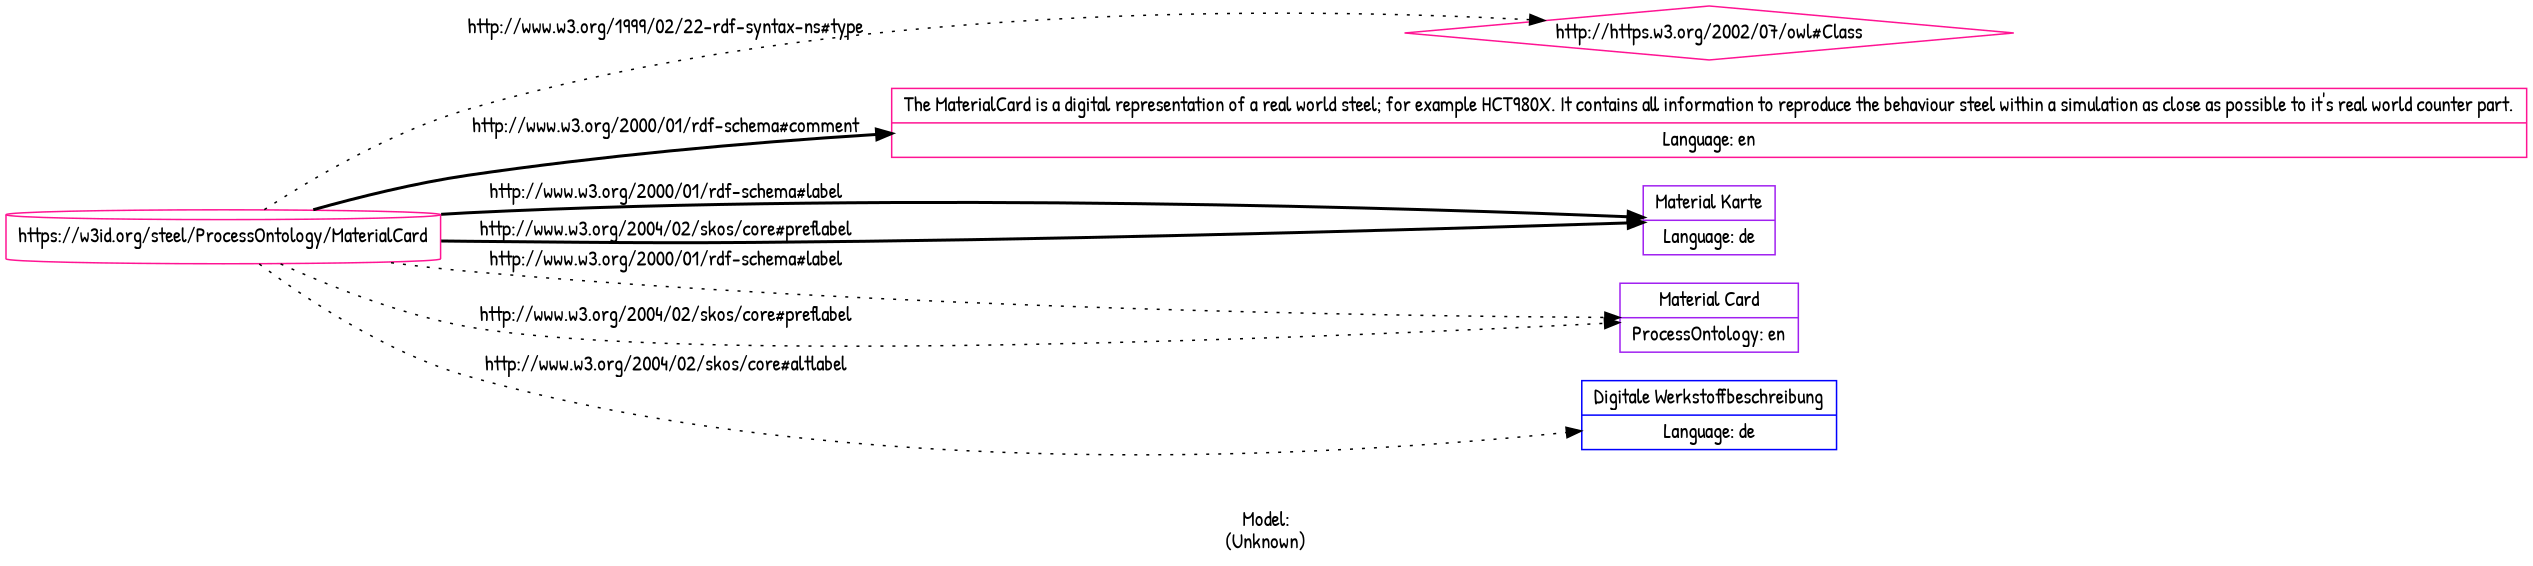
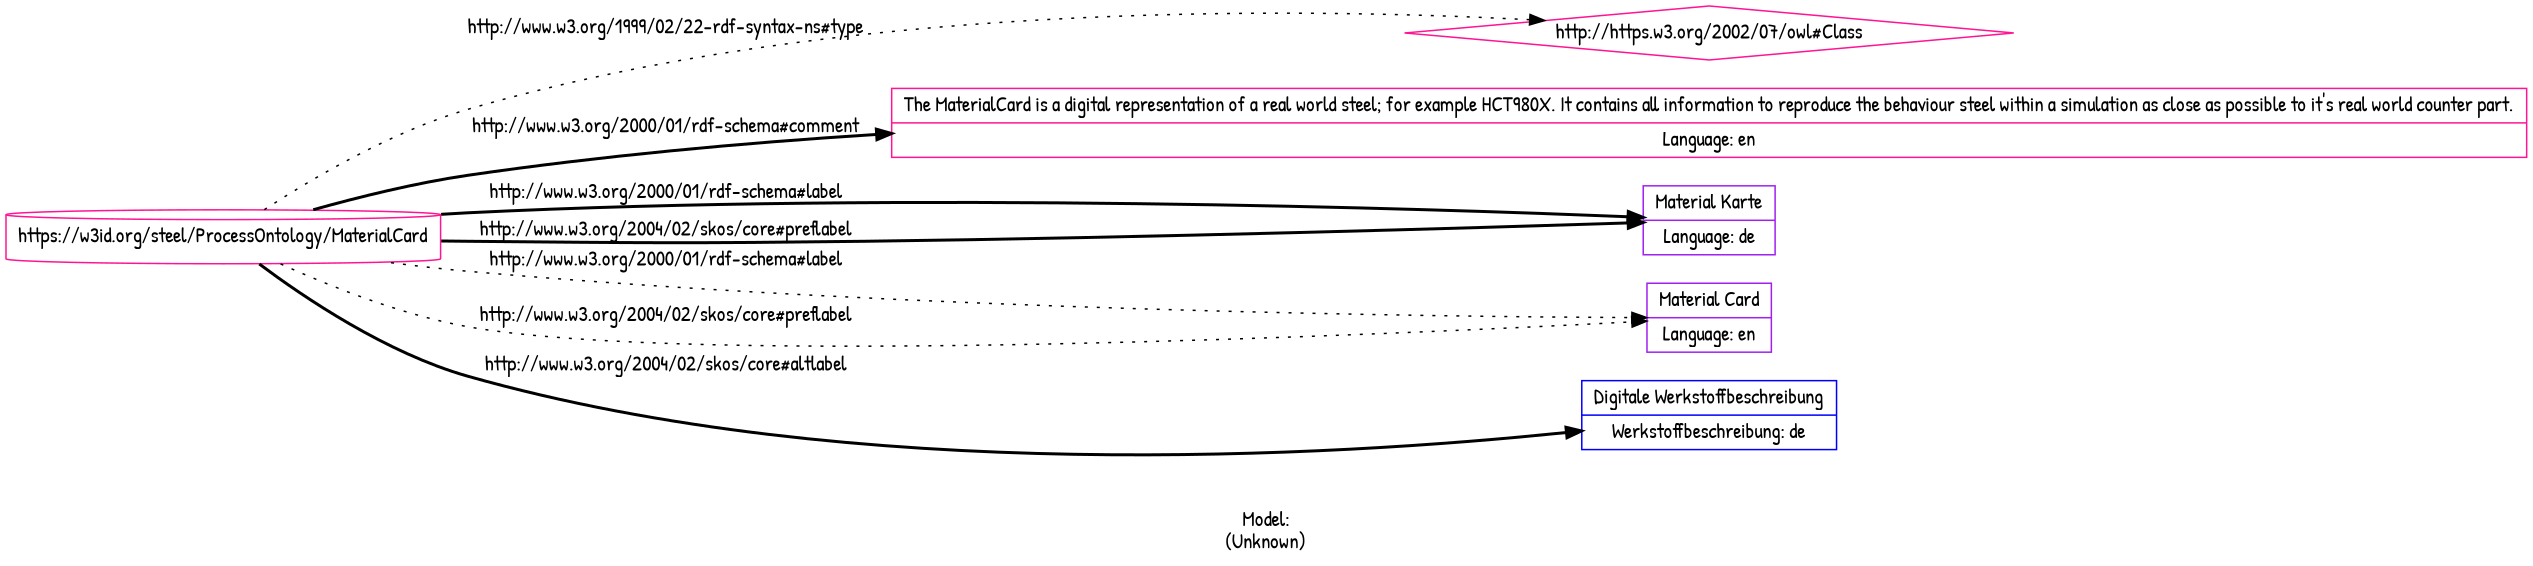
node "Material Card": text "ProcessOntology: en" -> "Language: en"
node "Digitale Werkstoffbeschreibung": text "Language: de" -> "Werkstoffbeschreibung: de"
edge "https://w3id.org/steel/ProcessOntology/MaterialCard" -> "Digitale Werkstoffbeschreibung": style dotted -> bold
